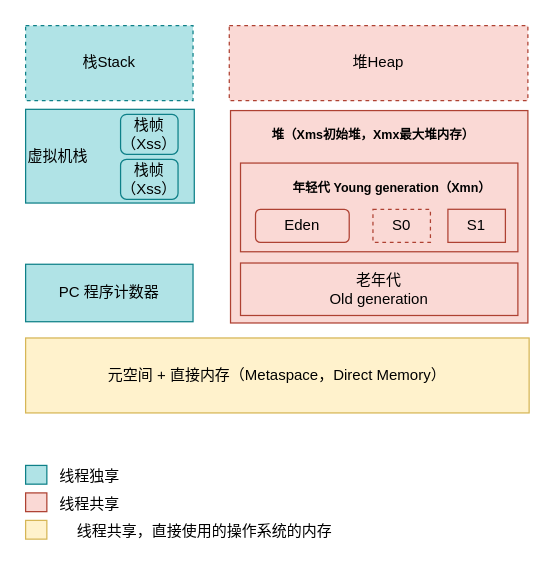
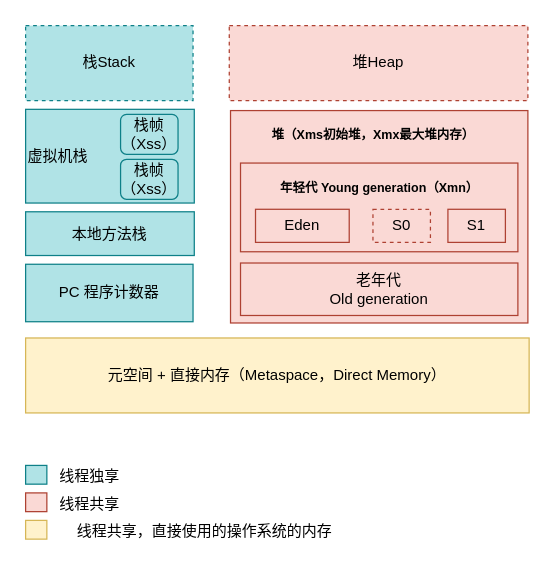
node "年轻代 Young generation（Xmn）": moved (392, 183) -> (379, 183)
node "Eden": shape rounded rectangle -> rectangle
node "本地方法栈": added
